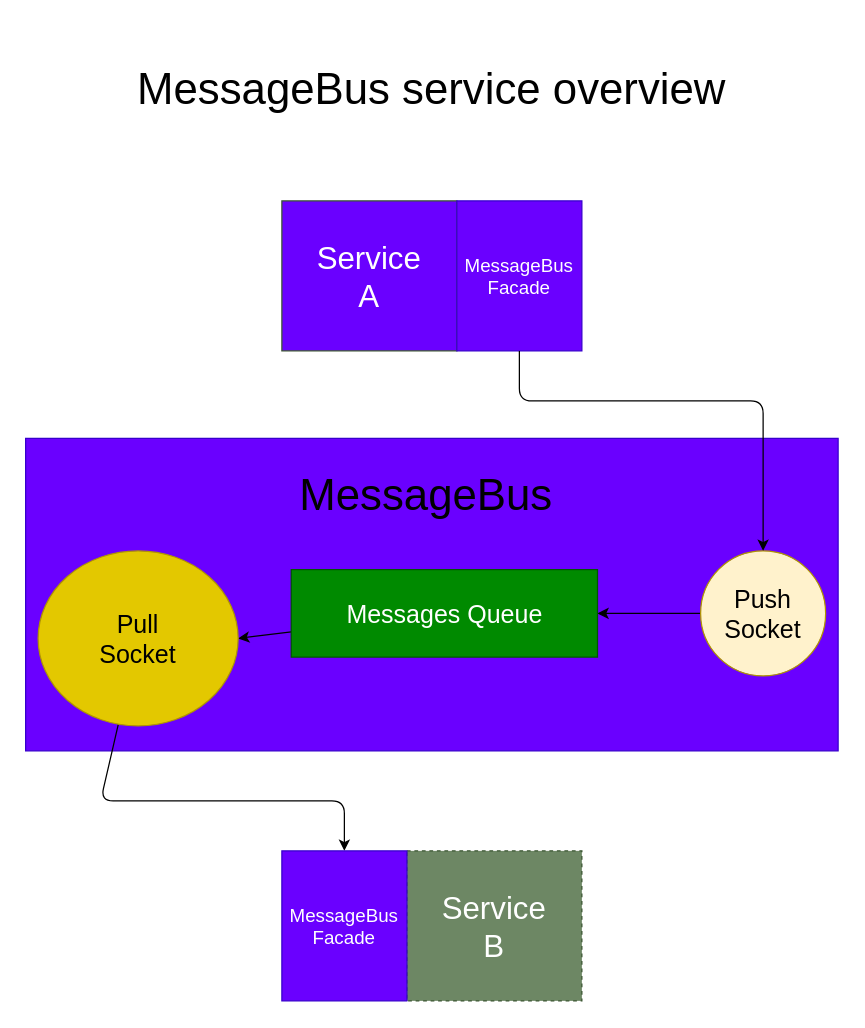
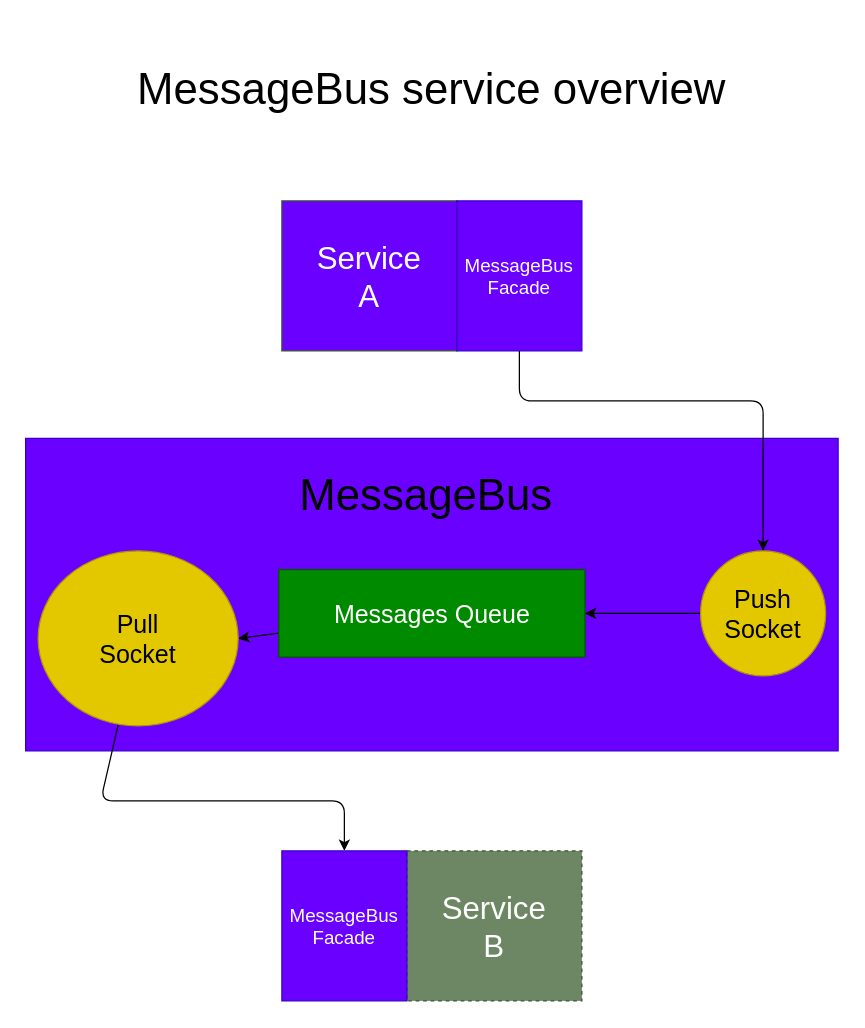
node "Messages Queue": moved (444, 613) -> (432, 613)
node "PushSocket": fillcolor #fff2cc -> #e3c800
